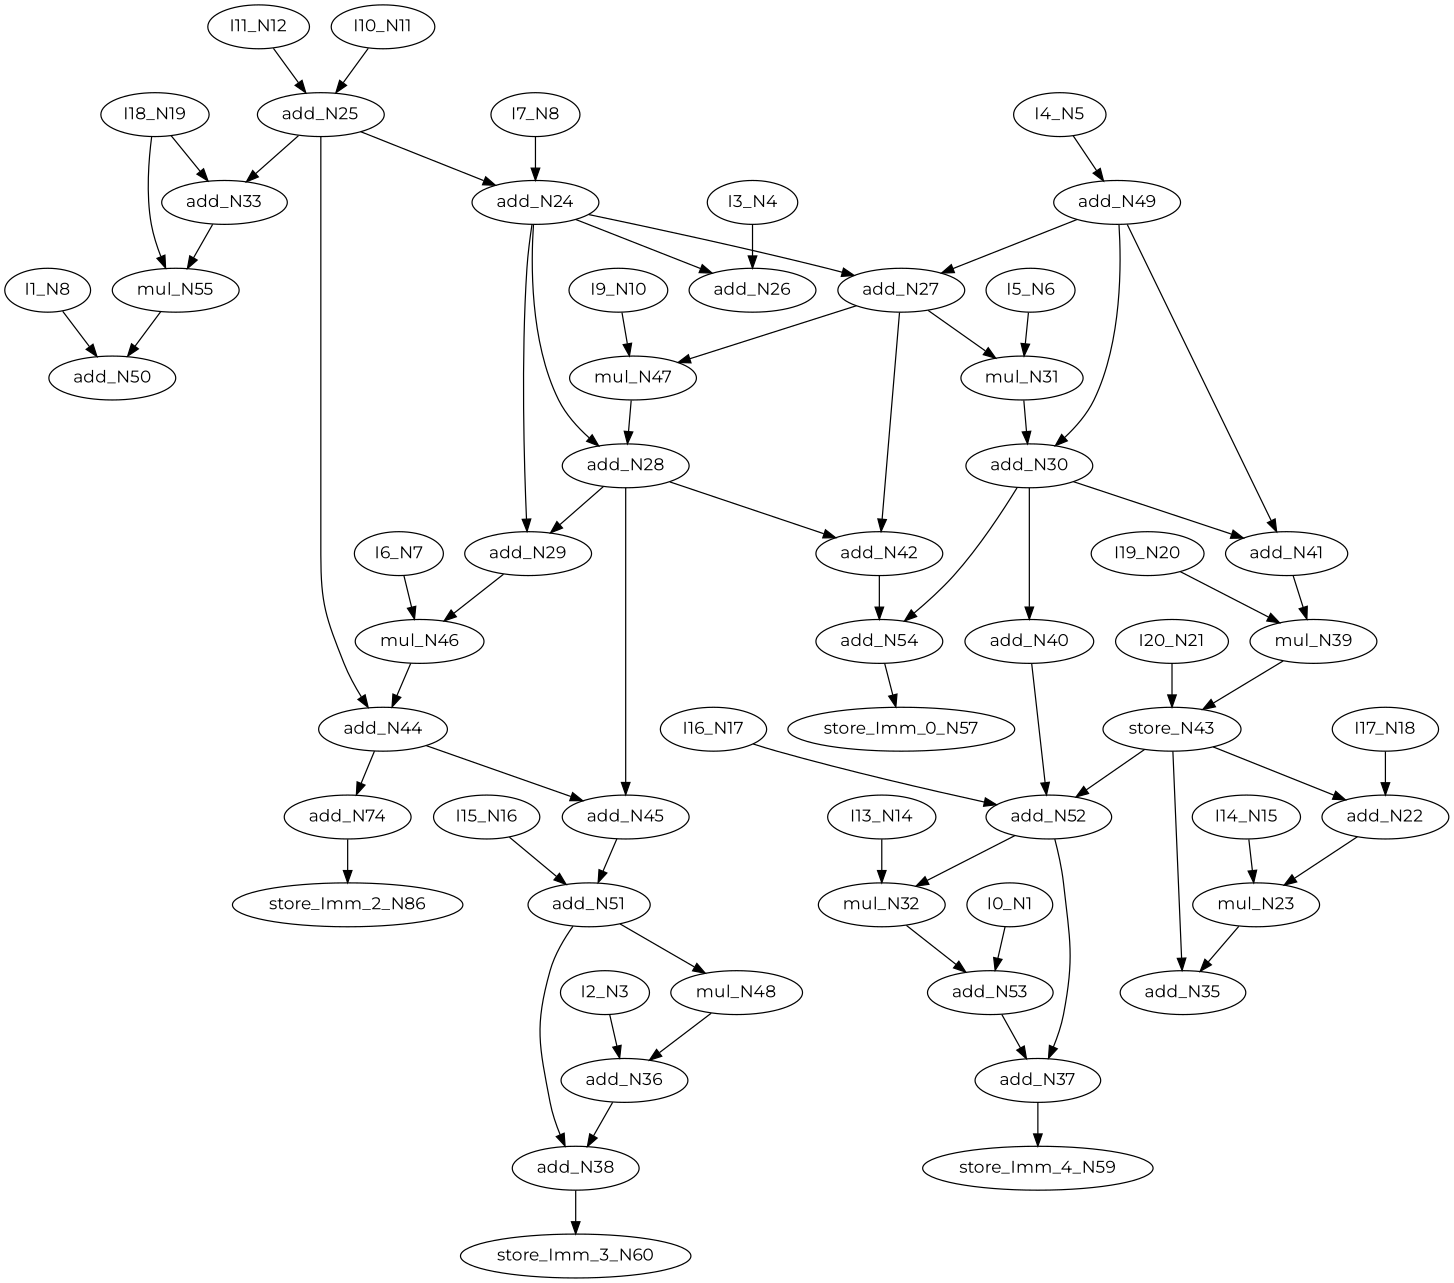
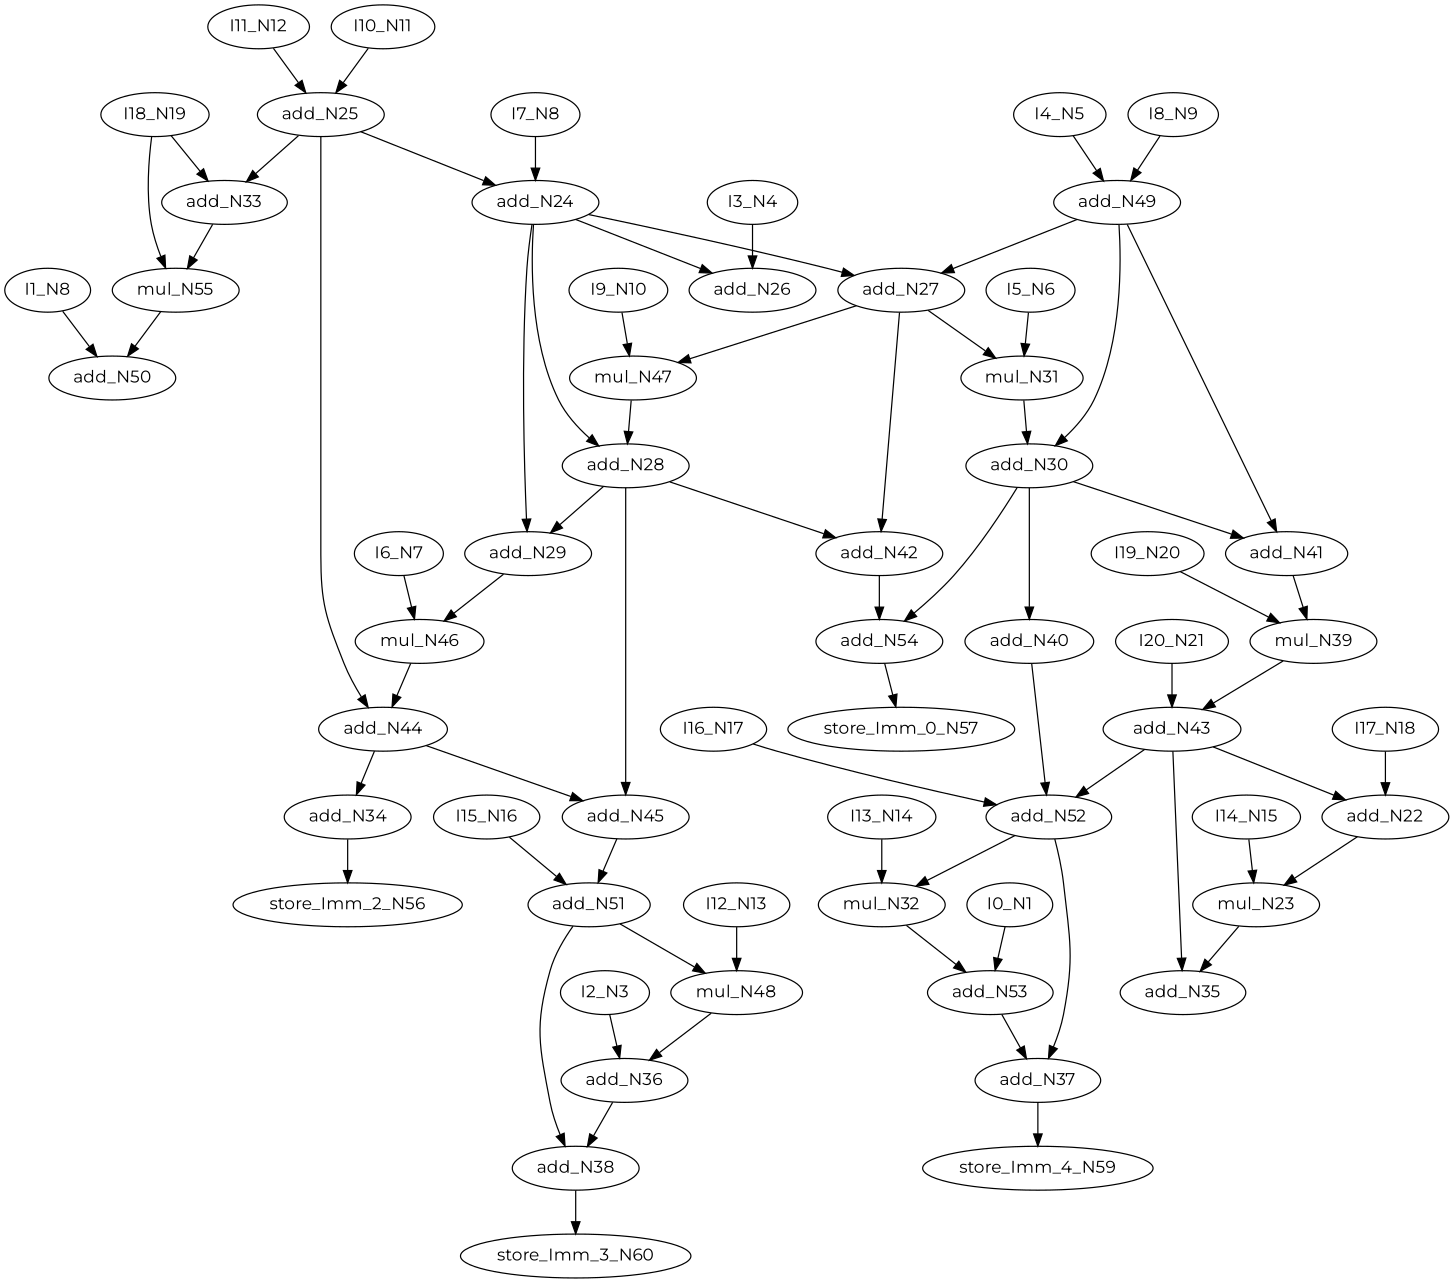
node "I8_N9": added
node "store_N43": label "store_N43" -> "add_N43"
node "add_N74": label "add_N74" -> "add_N34"
node "store_Imm_2_N86": label "store_Imm_2_N86" -> "store_Imm_2_N56"
node "I12_N13": added
